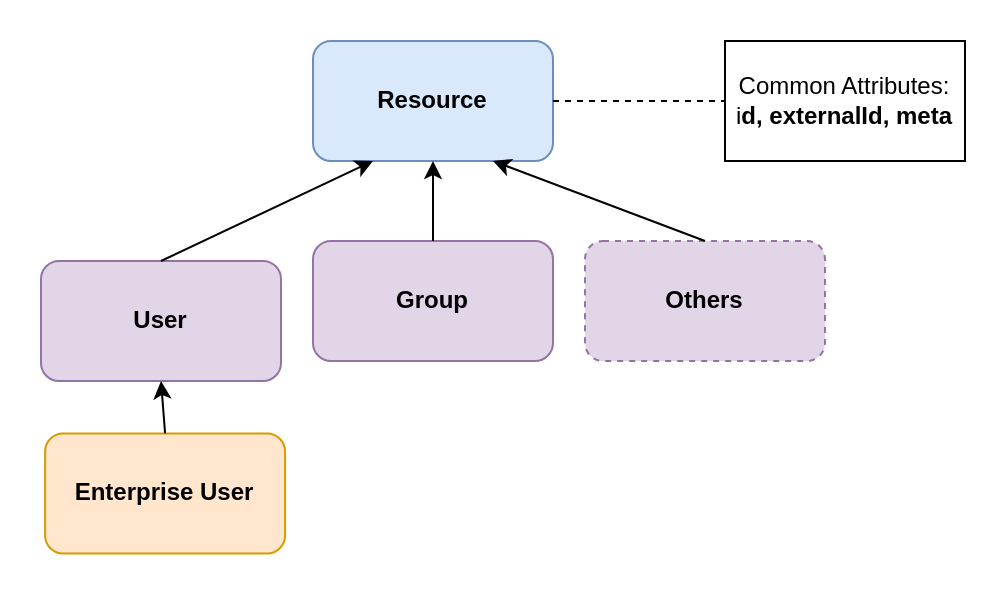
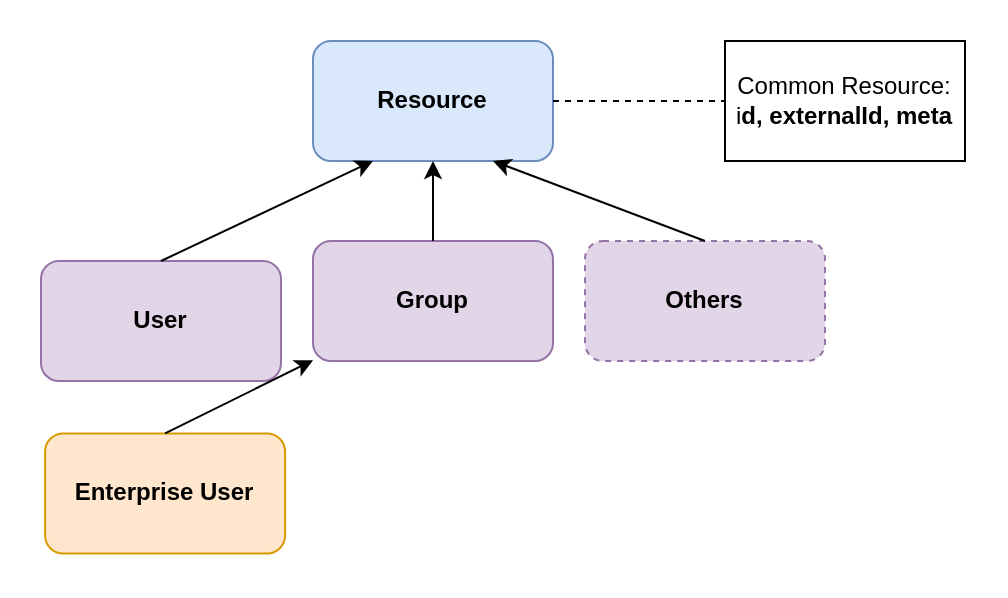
node "Common Attributes: id, externalId, meta": label "Common Attributes: id, externalId, meta" -> "Common Resource: id, externalId, meta"
edge "Enterprise User" -> "User": now "Enterprise User" -> "Group"
